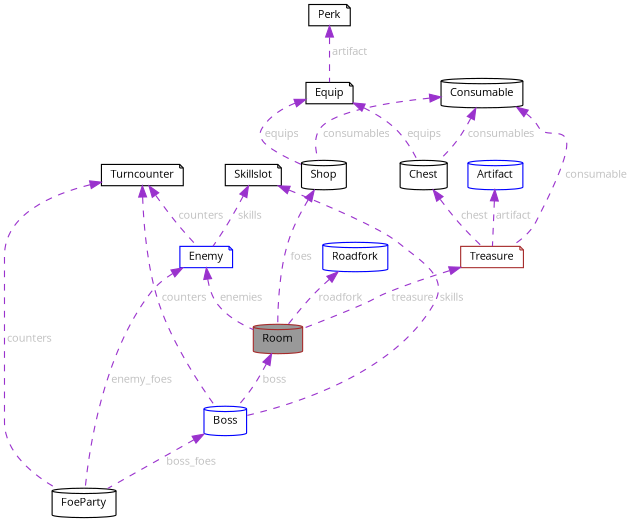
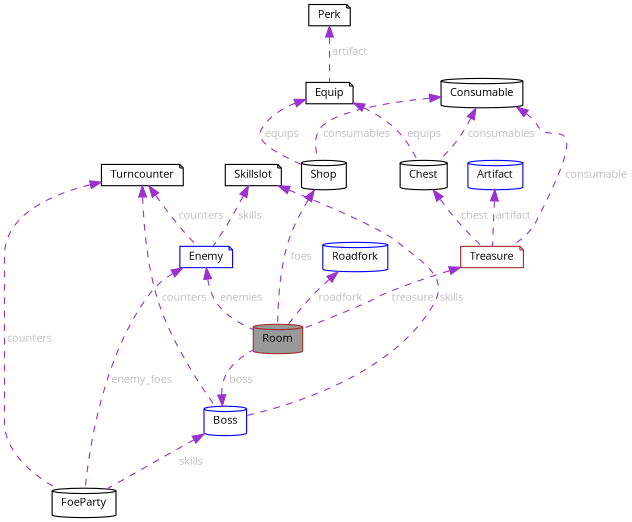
edge "Boss" -> "Room": reversed
edge "FoeParty" -> "Boss": label " boss_foes" -> " skills"
